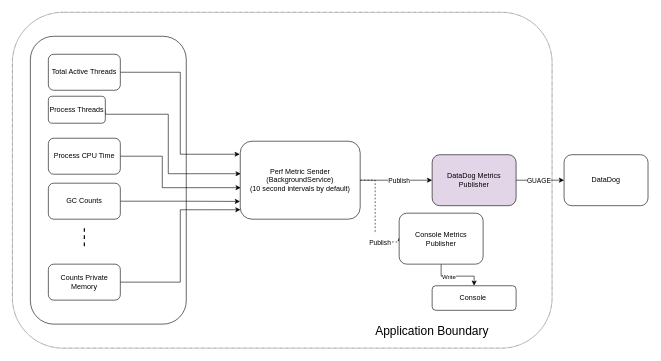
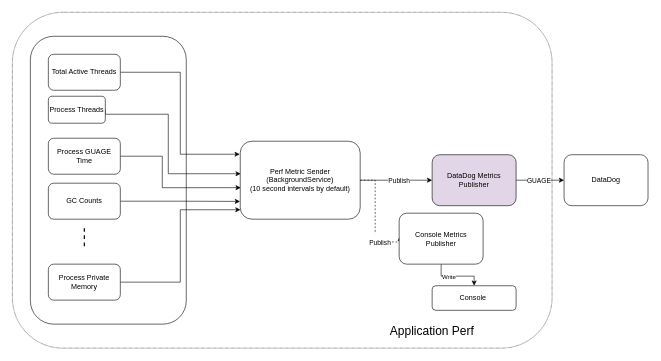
node "Process CPU Time": label "Process CPU Time" -> "Process GUAGE Time"
node "Counts Private Memory": label "Counts Private Memory" -> "Process Private Memory"
node "Application Boundary": label "Application Boundary" -> "Application Perf"
